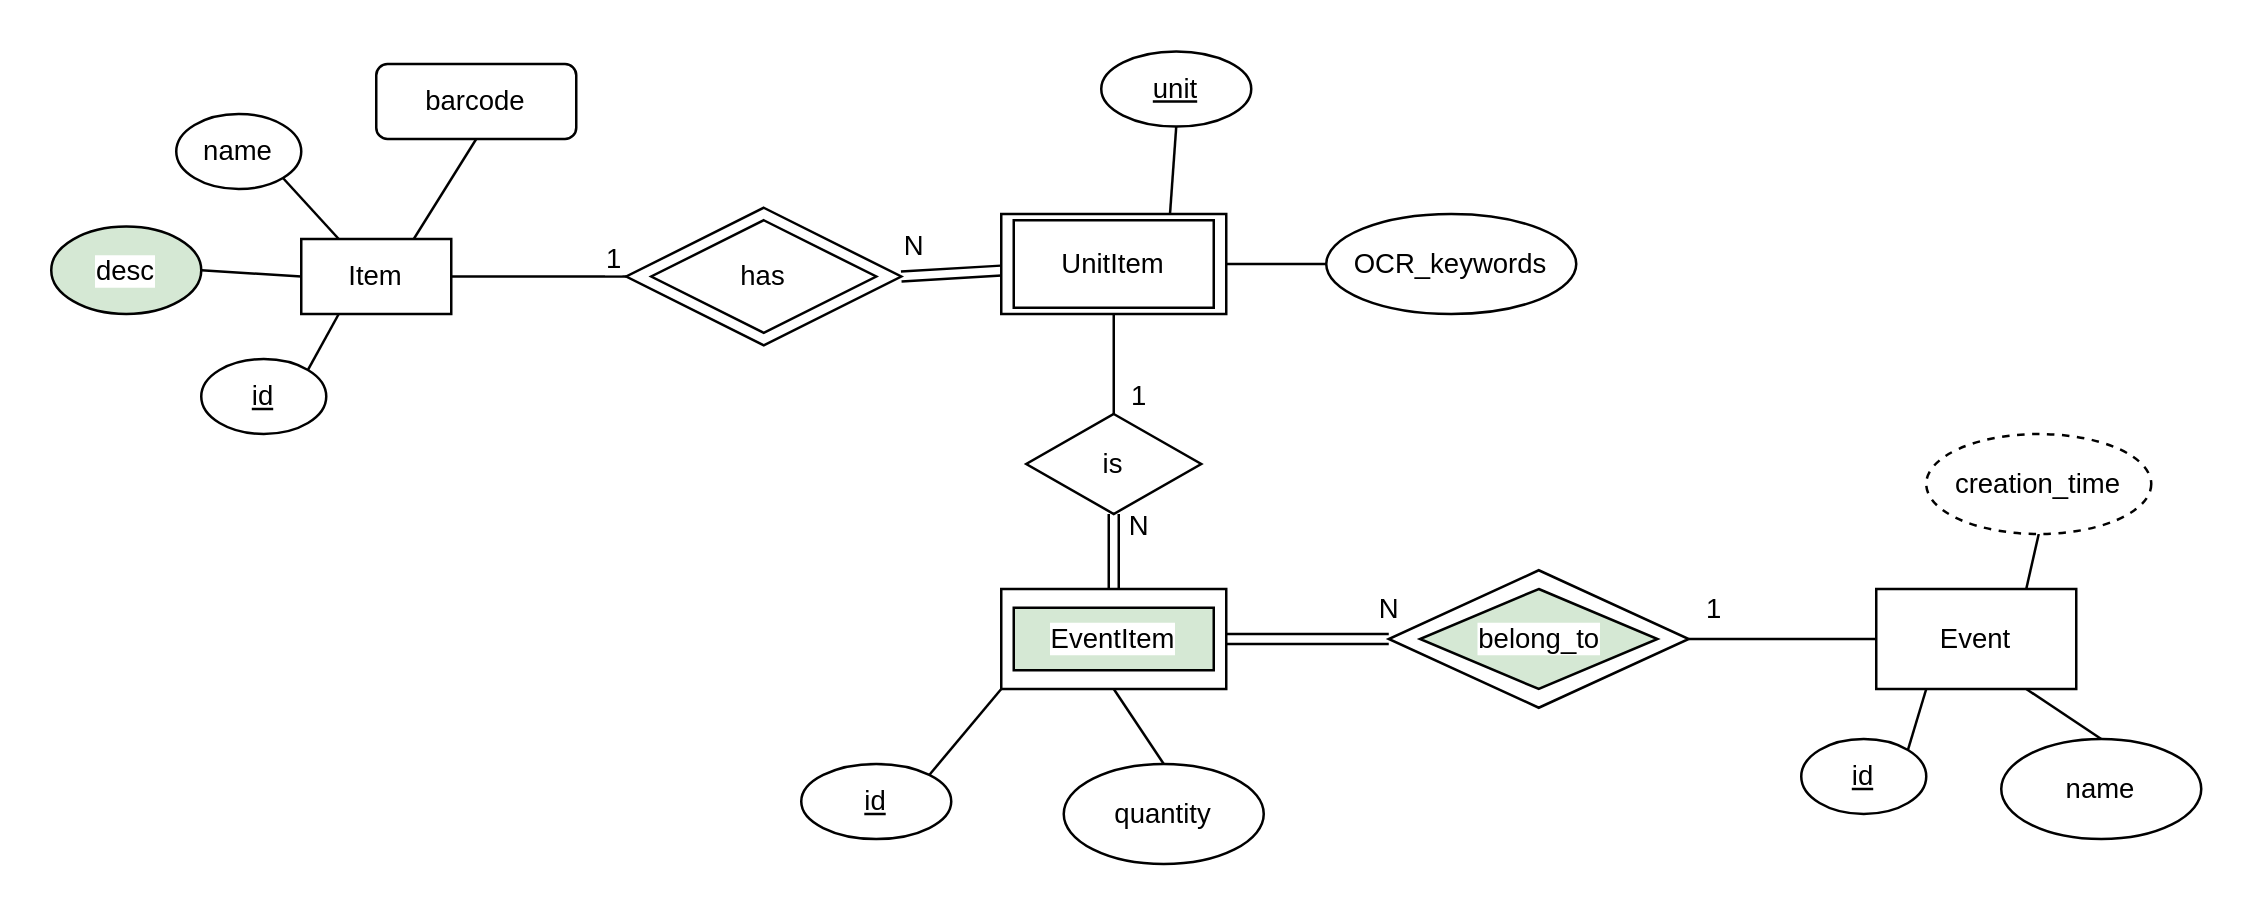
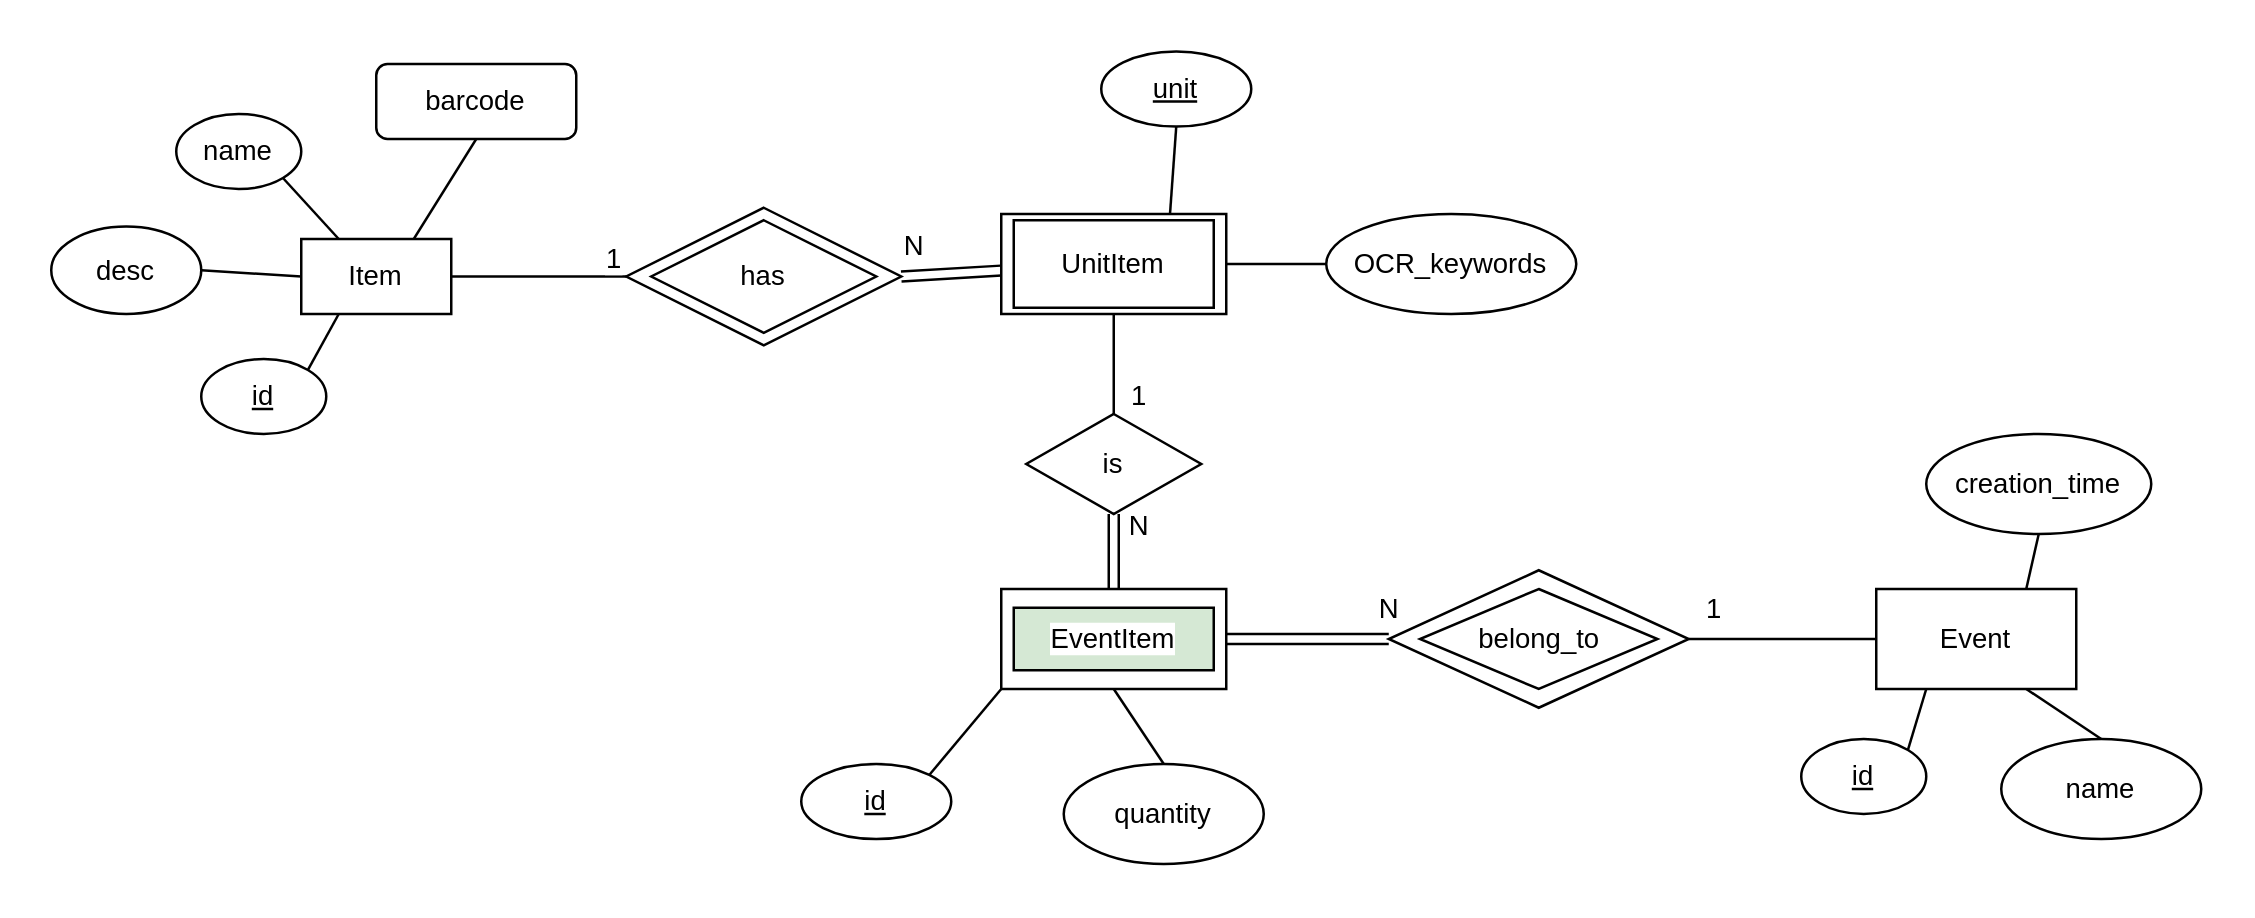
node "desc": fillcolor #d5e8d4 -> #ffffff
node "creation_time": style dashed -> solid
node "belong_to": fillcolor #d5e8d4 -> #ffffff
